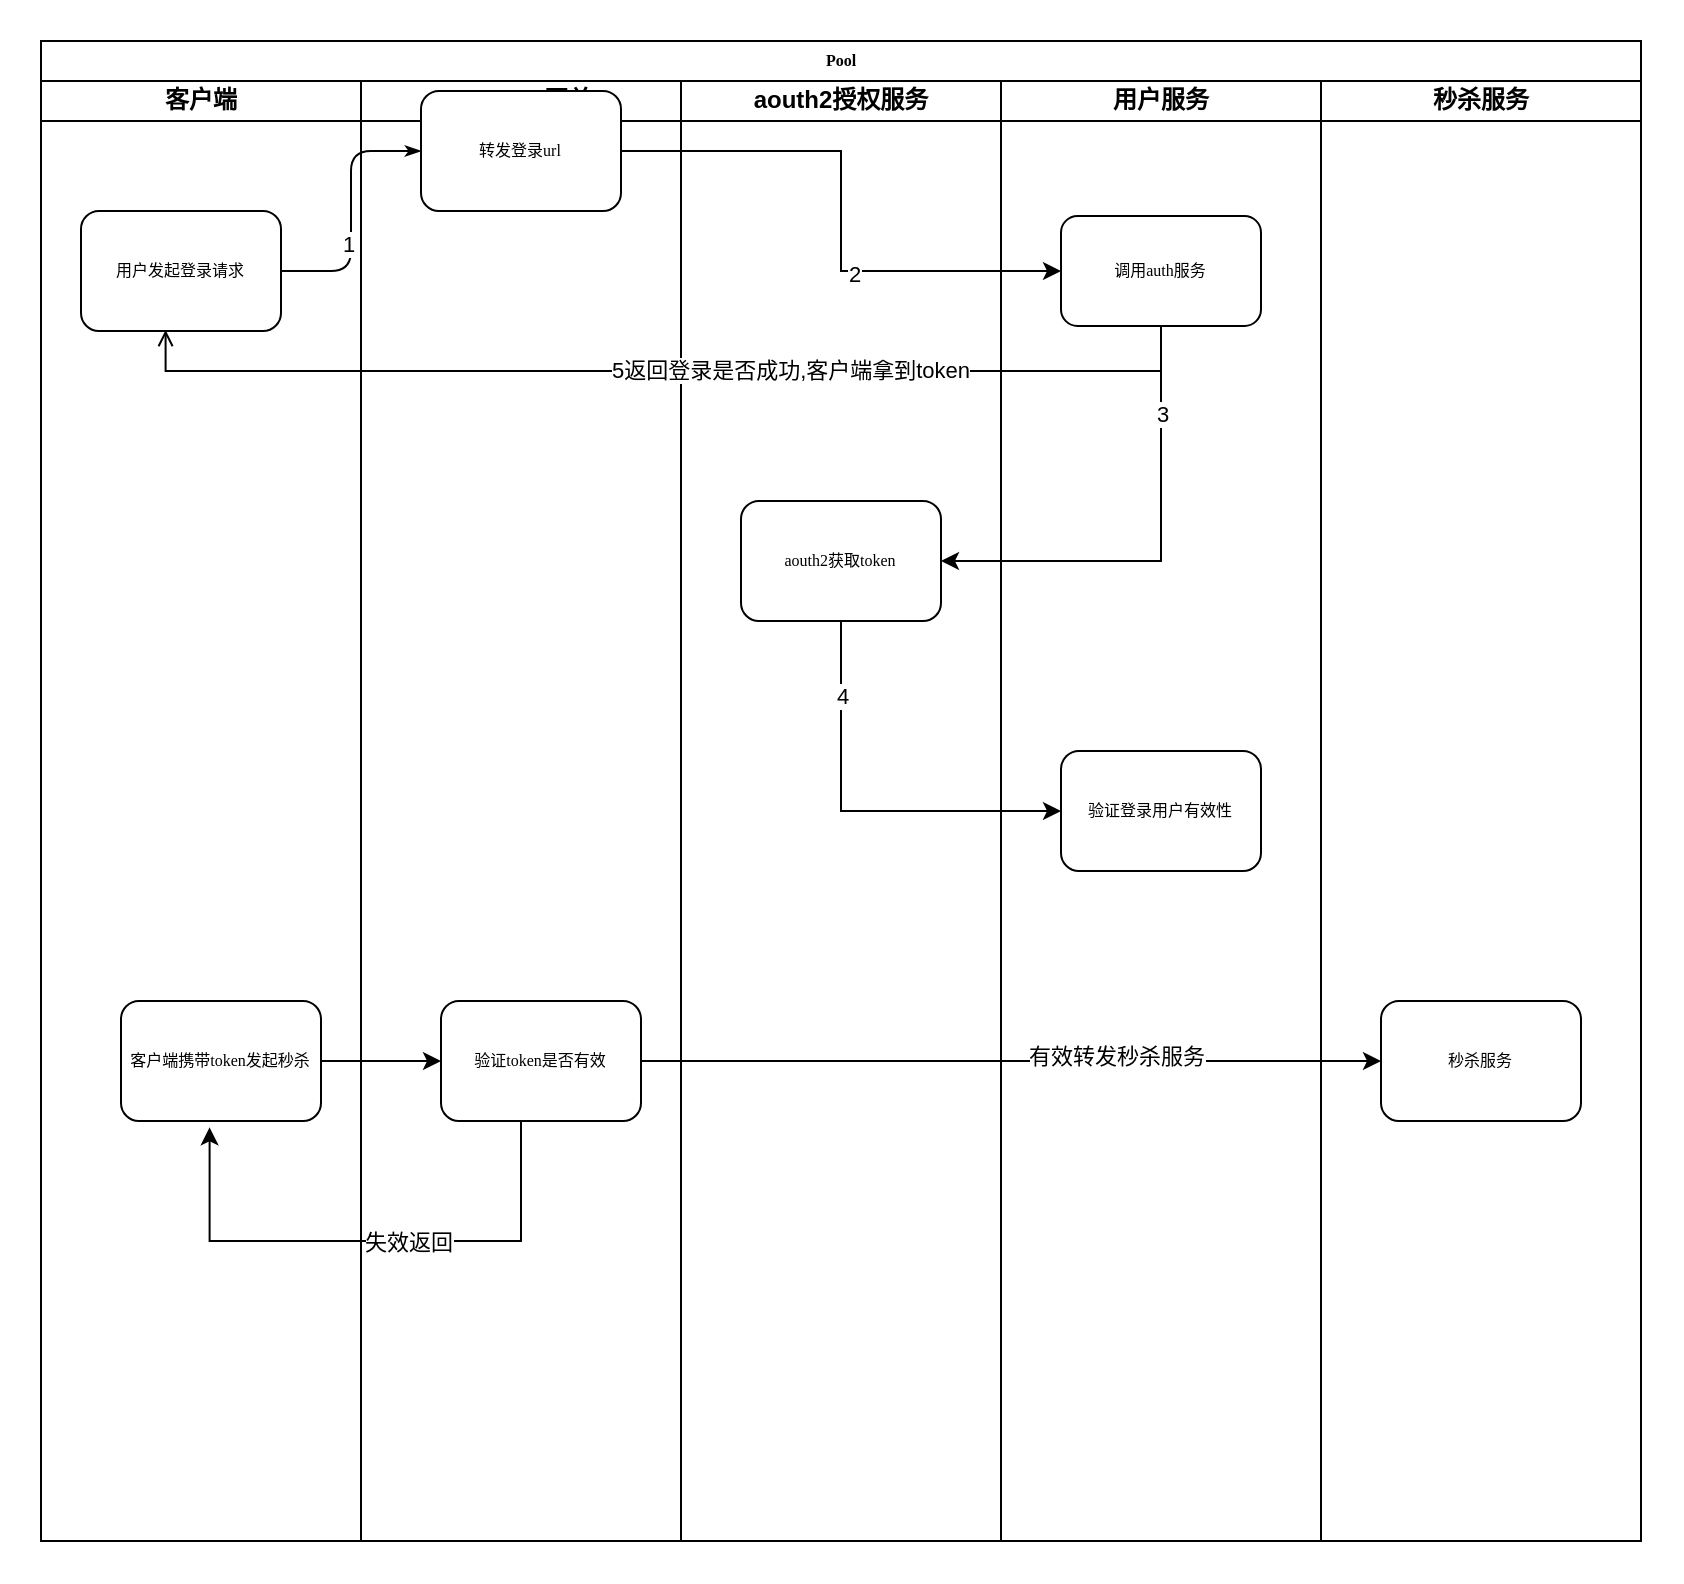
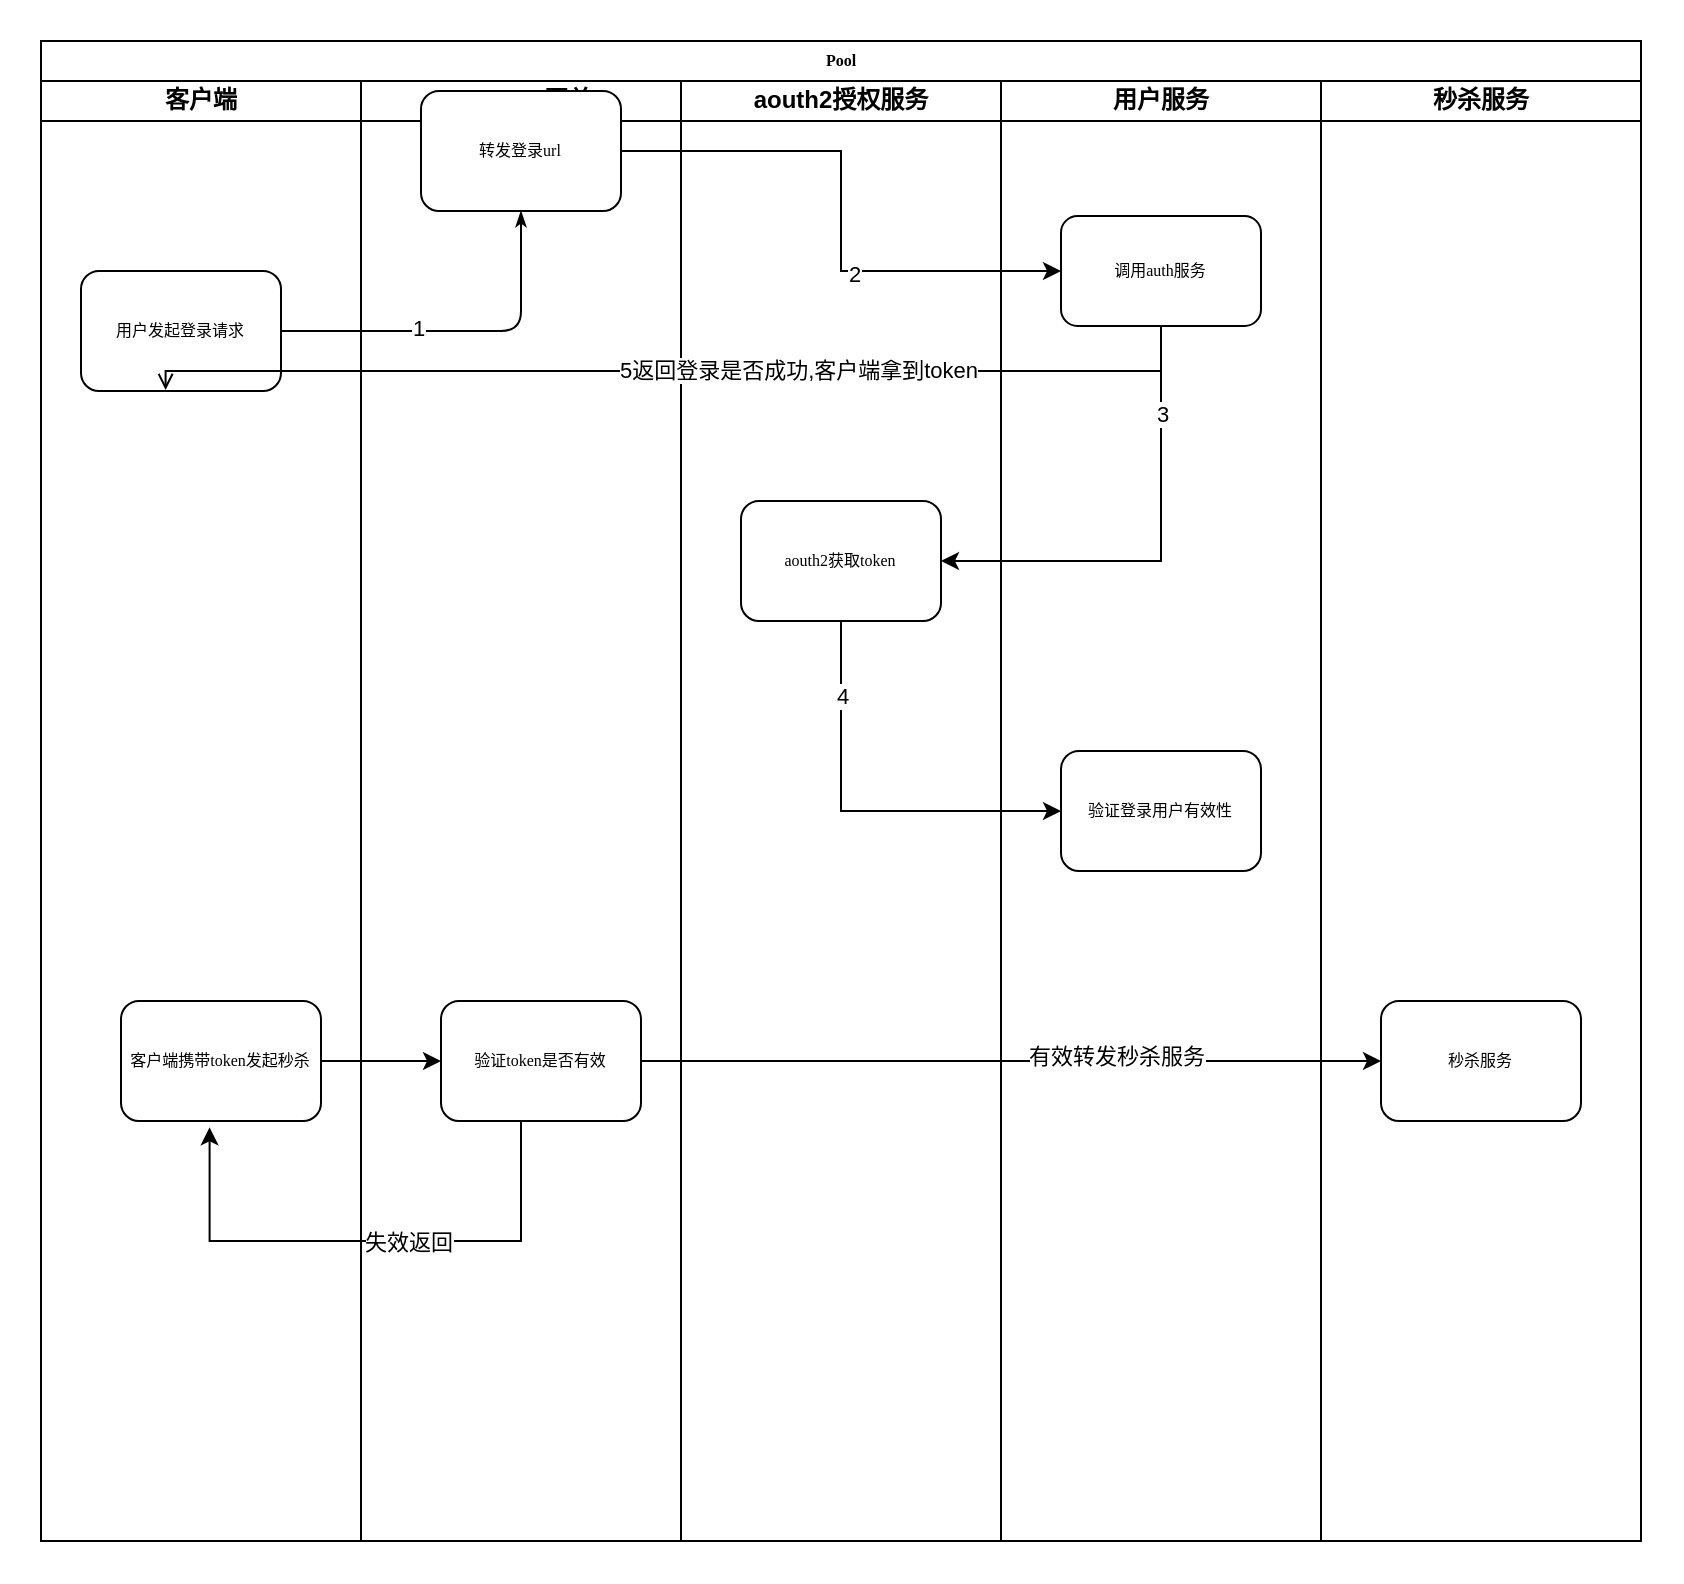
node "用户发起登录请求": moved (181, 271) -> (181, 331)
